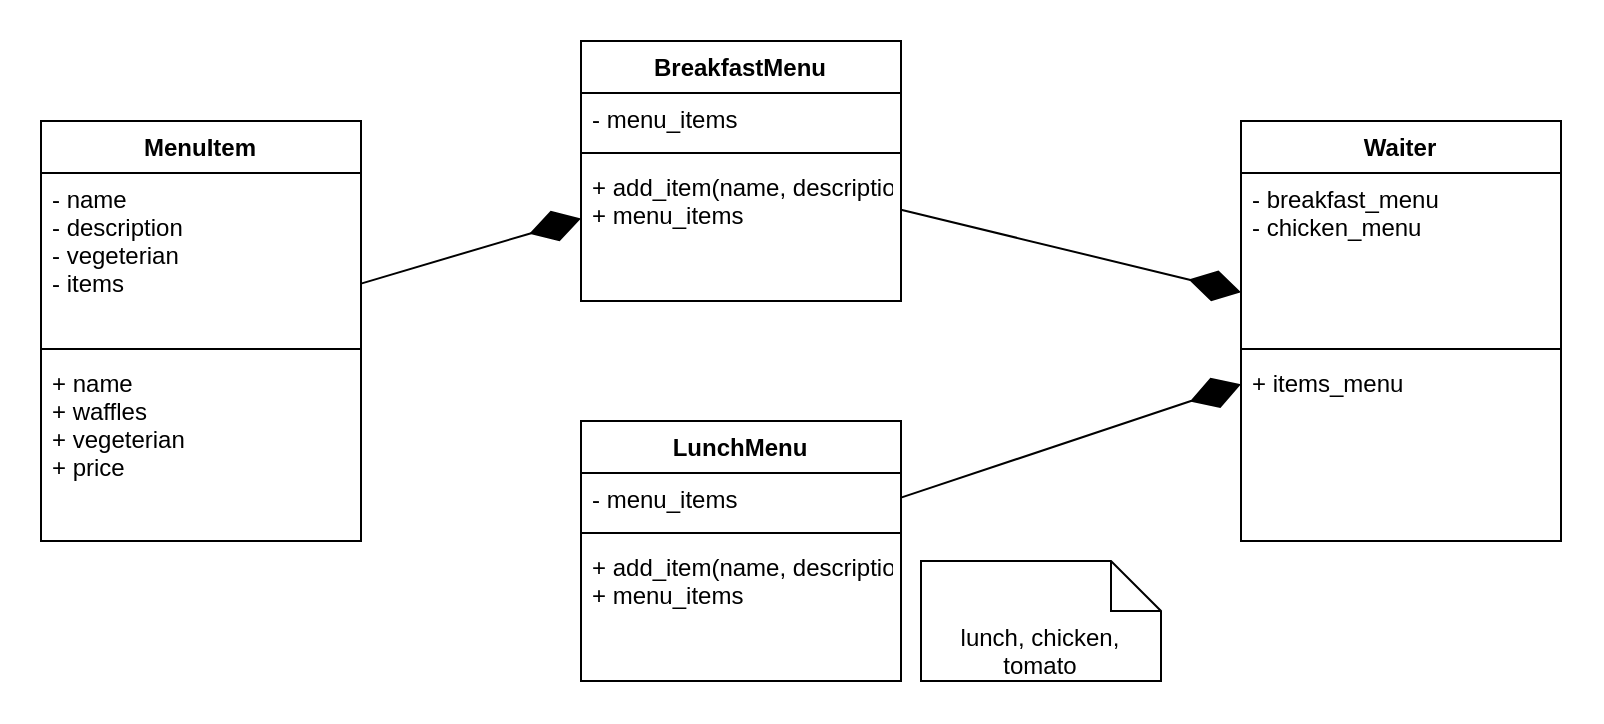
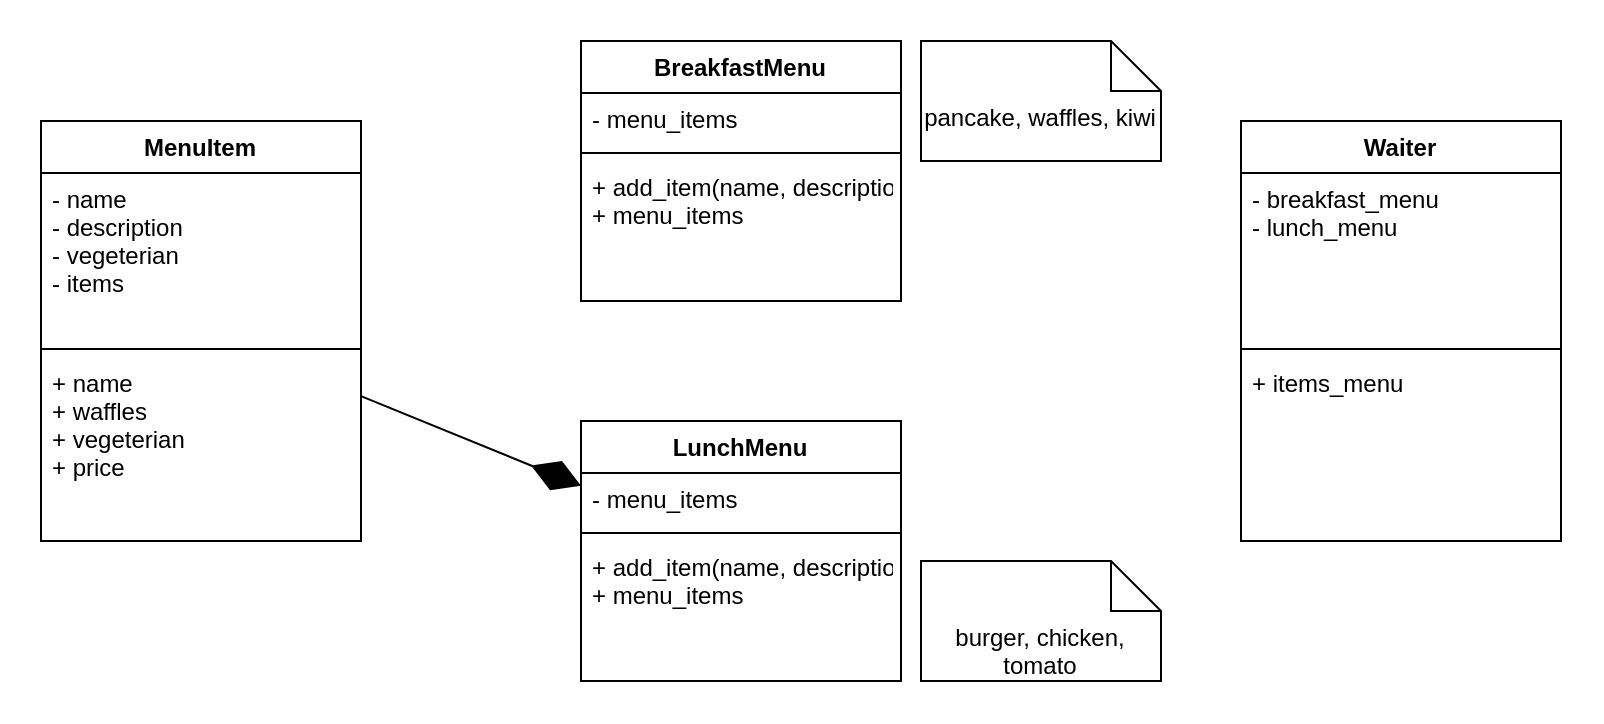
node "pancake, waffles, kiwi": added
node "- breakfast_menu - chicken_menu": label "- breakfast_menu - chicken_menu" -> "- breakfast_menu - lunch_menu"
edge "BreakfastMenu" -> "Waiter": removed
edge "MenuItem" -> "BreakfastMenu": removed
edge "MenuItem" -> "LunchMenu": added
edge "LunchMenu" -> "Waiter": removed
node "lunch, chicken, tomato": label "lunch, chicken, tomato" -> "burger, chicken, tomato"
